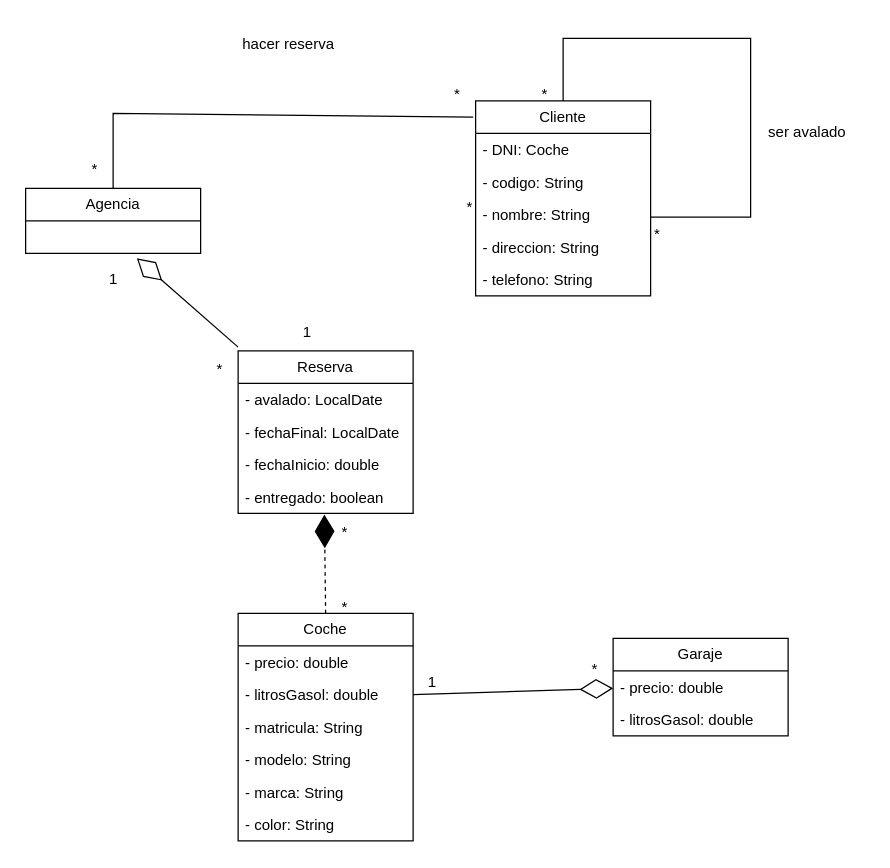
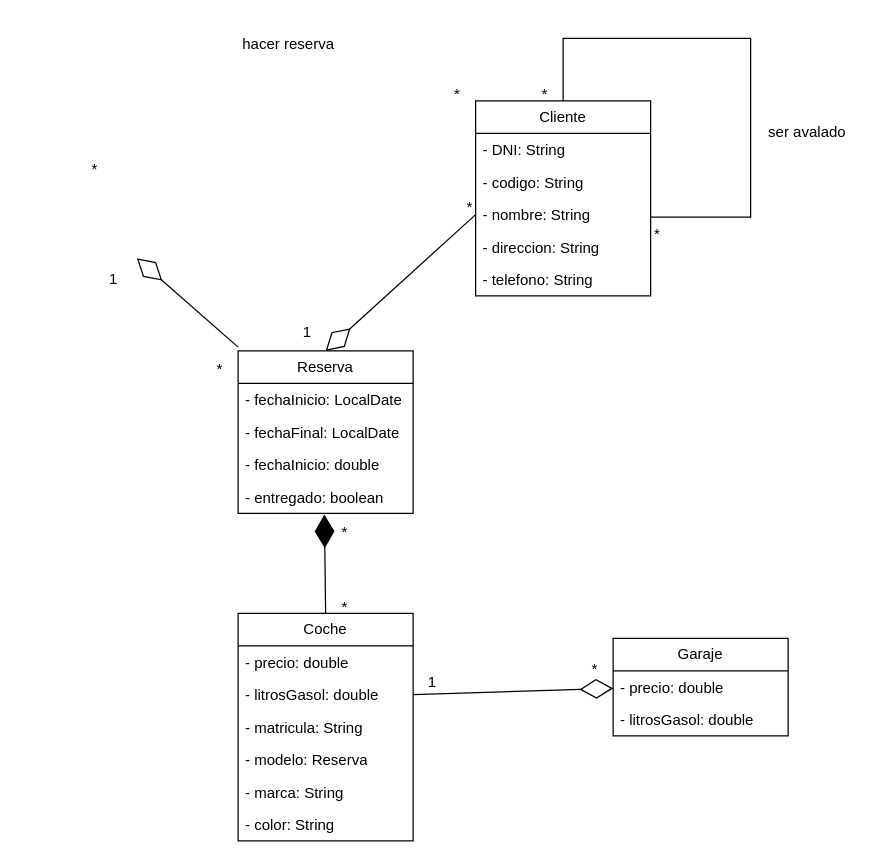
edge "Cliente" -- "Agencia": removed
node "- DNI: Coche": label "- DNI: Coche" -> "- DNI: String"
node "Agencia": removed
edge "- nombre: String" -> "Reserva": added
node "- avalado: LocalDate": label "- avalado: LocalDate" -> "- fechaInicio: LocalDate"
edge "Coche" -> "- entregado: boolean": style dashed -> solid
node "- modelo: String": label "- modelo: String" -> "- modelo: Reserva"
